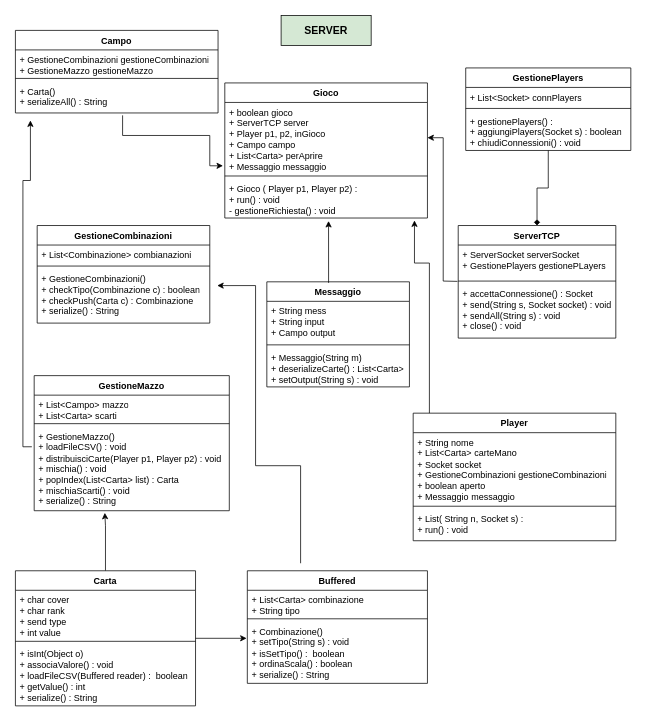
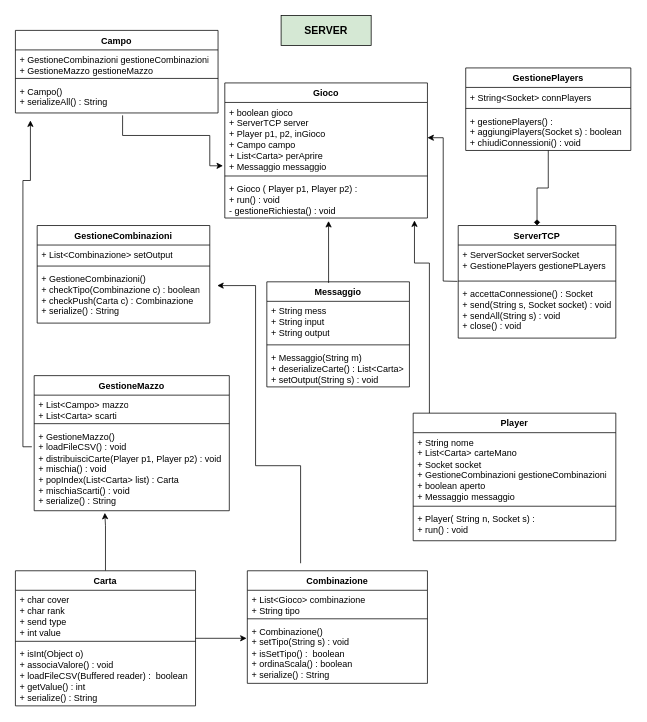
node "+ Carta() + serializeAll() : String": label "+ Carta() + serializeAll() : String" -> "+ Campo() + serializeAll() : String"
node "+ List<Socket> connPlayers": label "+ List<Socket> connPlayers" -> "+ String<Socket> connPlayers"
node "+ List<Combinazione> combianazioni": label "+ List<Combinazione> combianazioni" -> "+ List<Combinazione> setOutput"
node "+ String mess + String input + Campo output": label "+ String mess + String input + Campo output" -> "+ String mess + String input + String output"
node "+ List( String n, Socket s) : + run() : void": label "+ List( String n, Socket s) : + run() : void" -> "+ Player( String n, Socket s) : + run() : void"
node "Buffered": label "Buffered" -> "Combinazione"
node "+ List<Carta> combinazione + String tipo": label "+ List<Carta> combinazione + String tipo" -> "+ List<Gioco> combinazione + String tipo"
